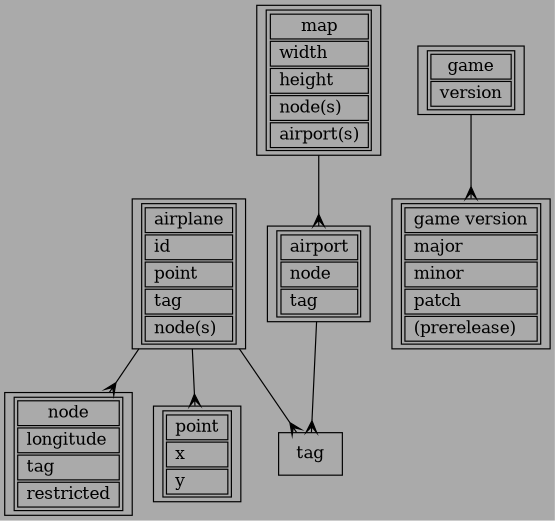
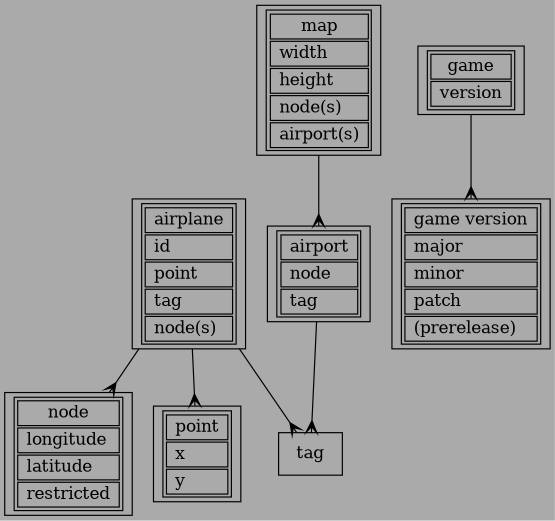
node "node": text "tag" -> "latitude"
